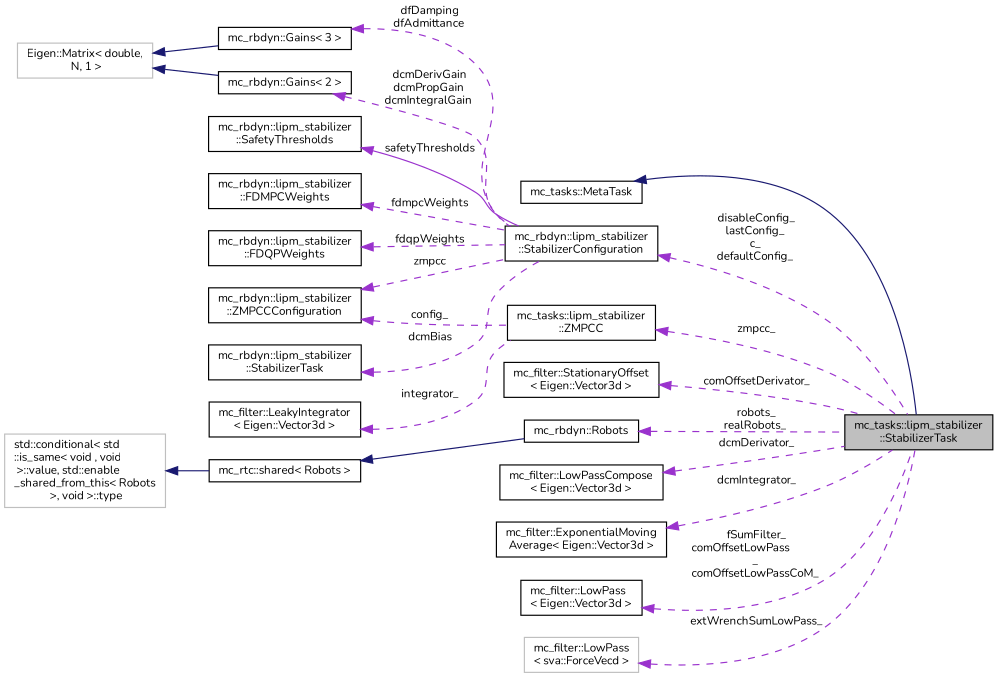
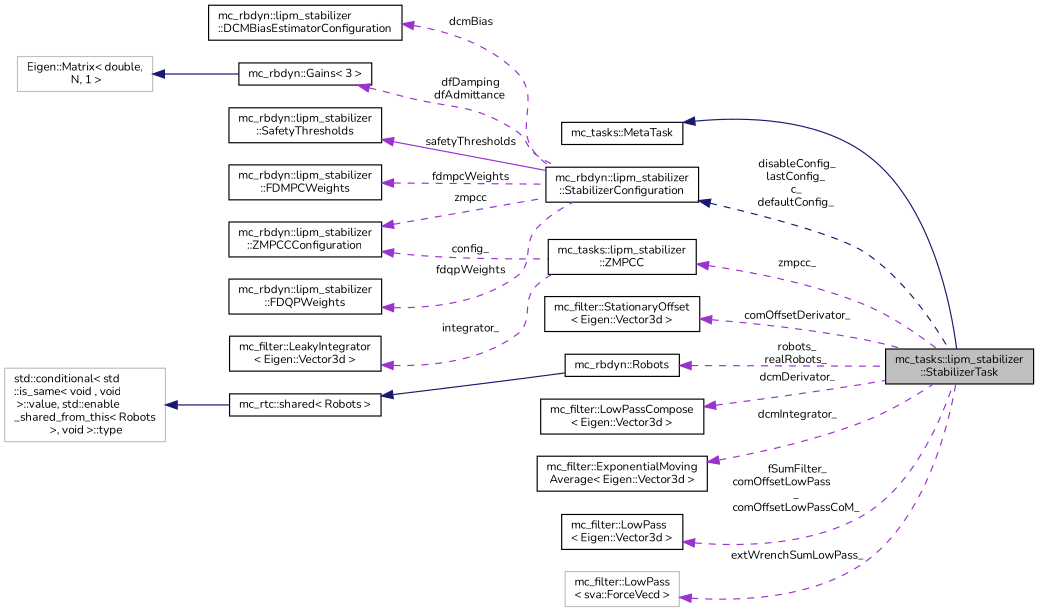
node "mc_rbdyn::Gains< 2 >": removed
edge "mc_tasks::lipm_stabilizer ::StabilizerTask" -> "mc_rbdyn::lipm_stabilizer ::StabilizerConfiguration": color darkorchid3 -> midnightblue
node "mc_rbdyn::lipm_stabilizer ::StabilizerTask": label "mc_rbdyn::lipm_stabilizer ::StabilizerTask" -> "mc_rbdyn::lipm_stabilizer ::DCMBiasEstimatorConfiguration"
